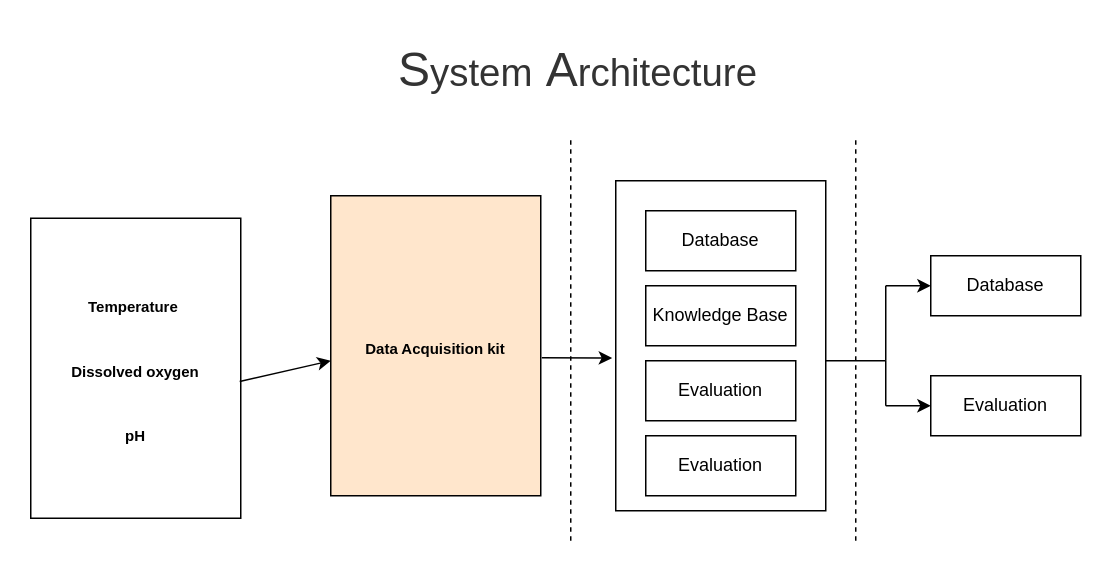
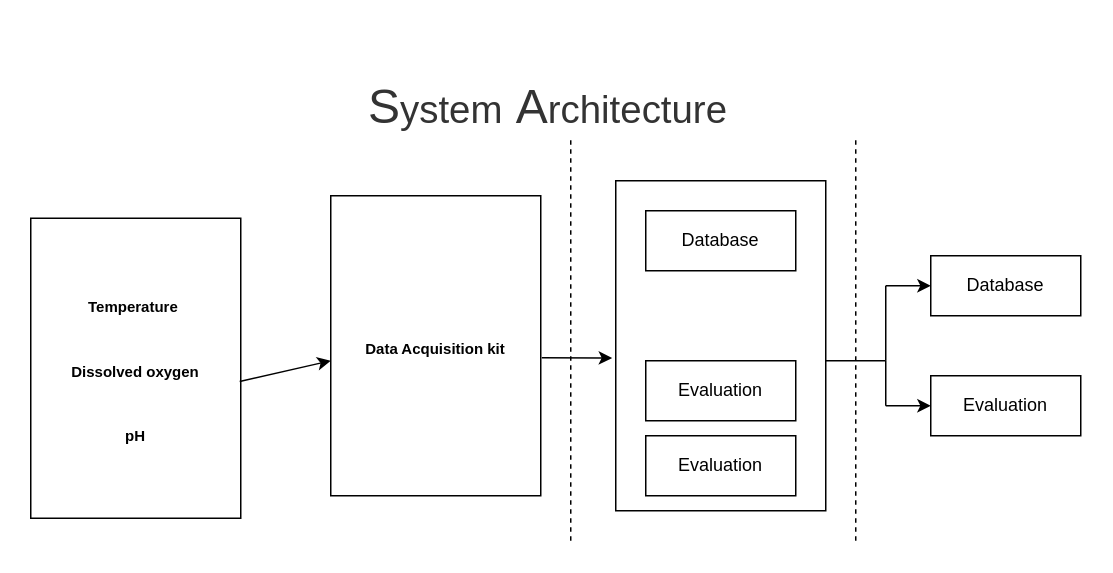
node "System Architecture": moved (578, 68) -> (548, 106)
node "Knowledge Base": removed
node "Data Acquisition kit": fillcolor #ffe6cc -> #ffffff
